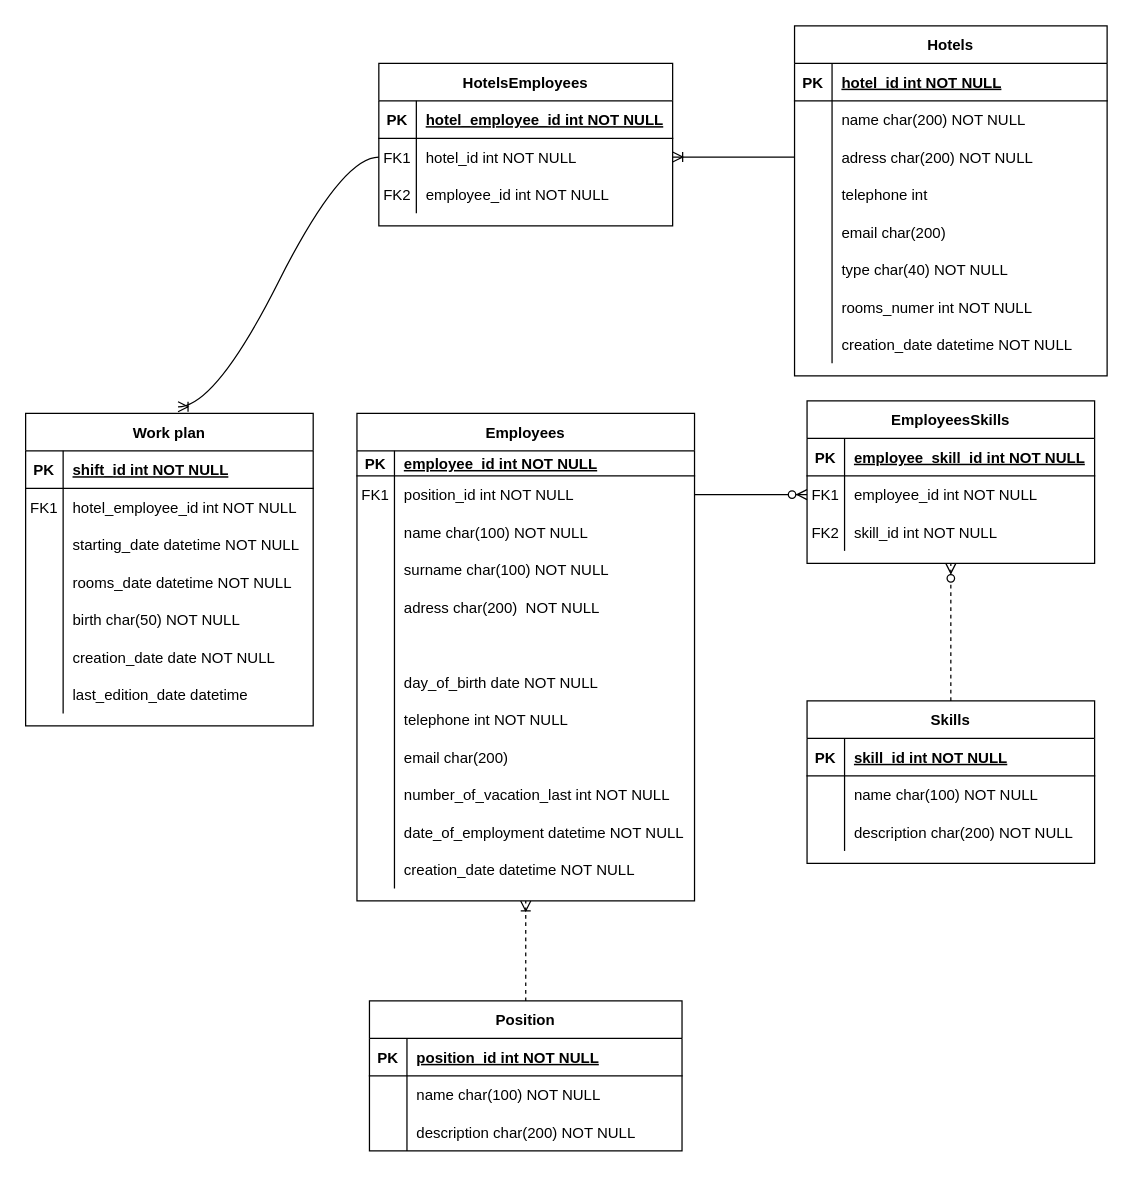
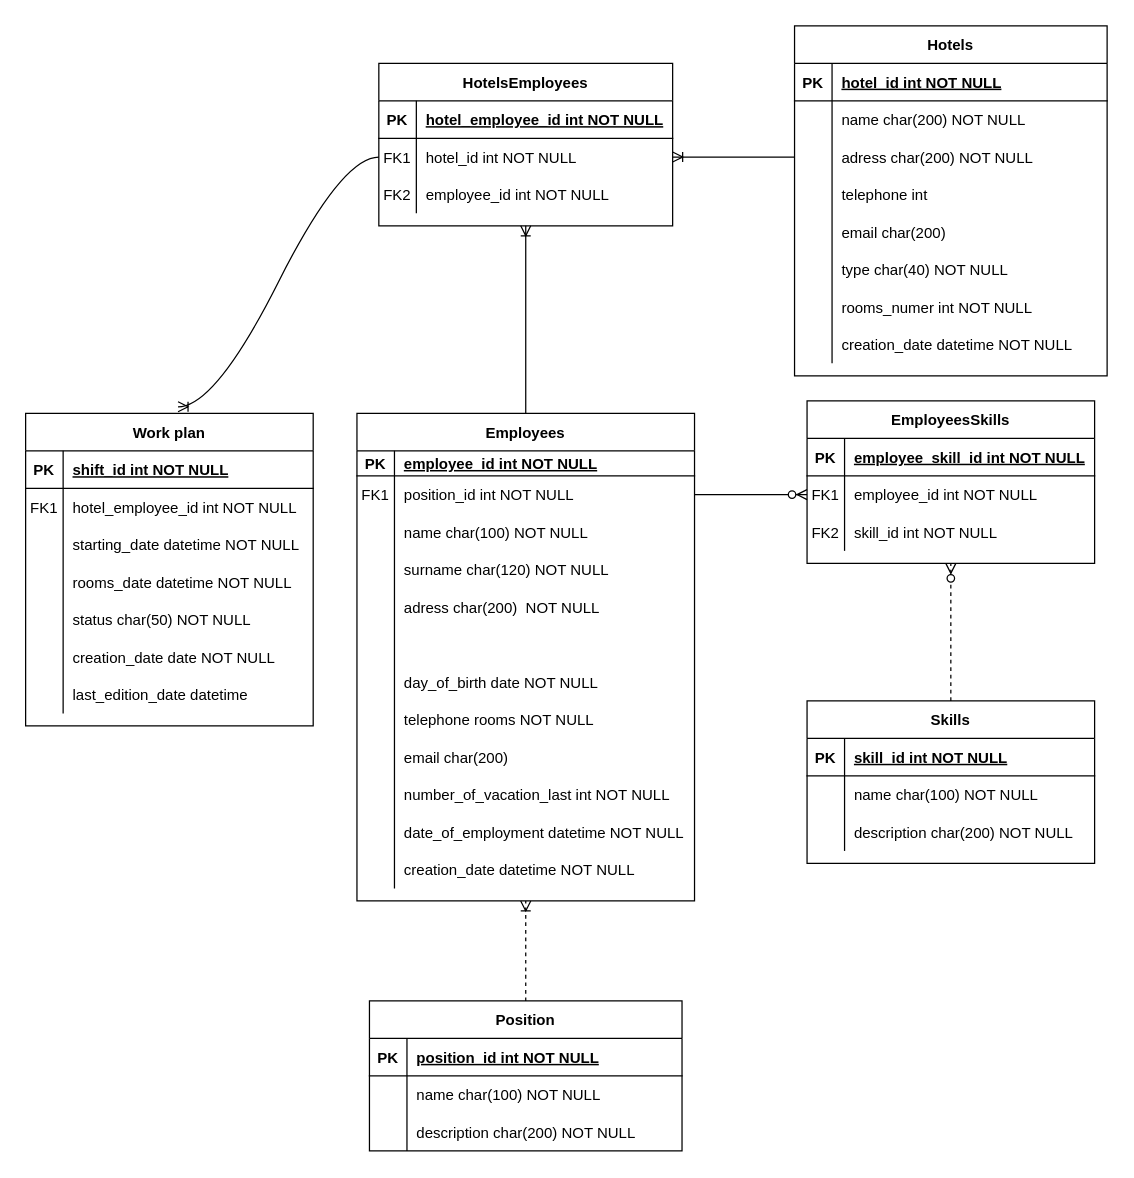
edge "Employees" -> "HotelsEmployees": added
node "surname char(100) NOT NULL": label "surname char(100) NOT NULL" -> "surname char(120) NOT NULL"
node "birth char(50) NOT NULL": label "birth char(50) NOT NULL" -> "status char(50) NOT NULL"
node "telephone int NOT NULL": label "telephone int NOT NULL" -> "telephone rooms NOT NULL"
